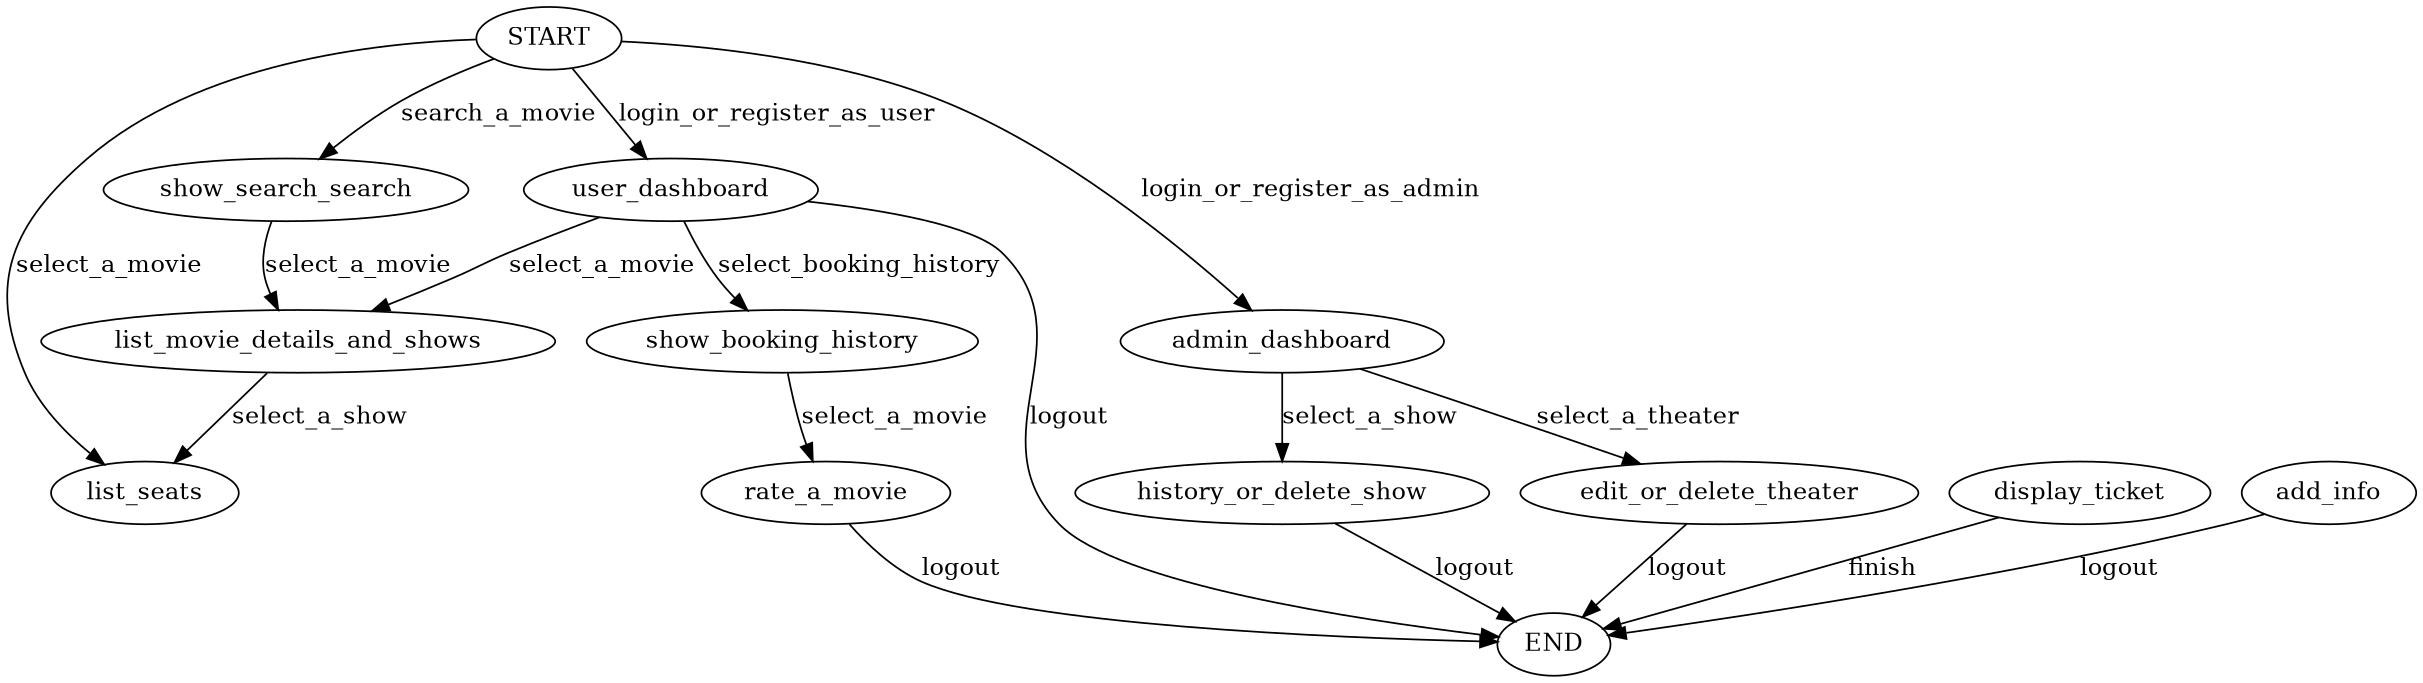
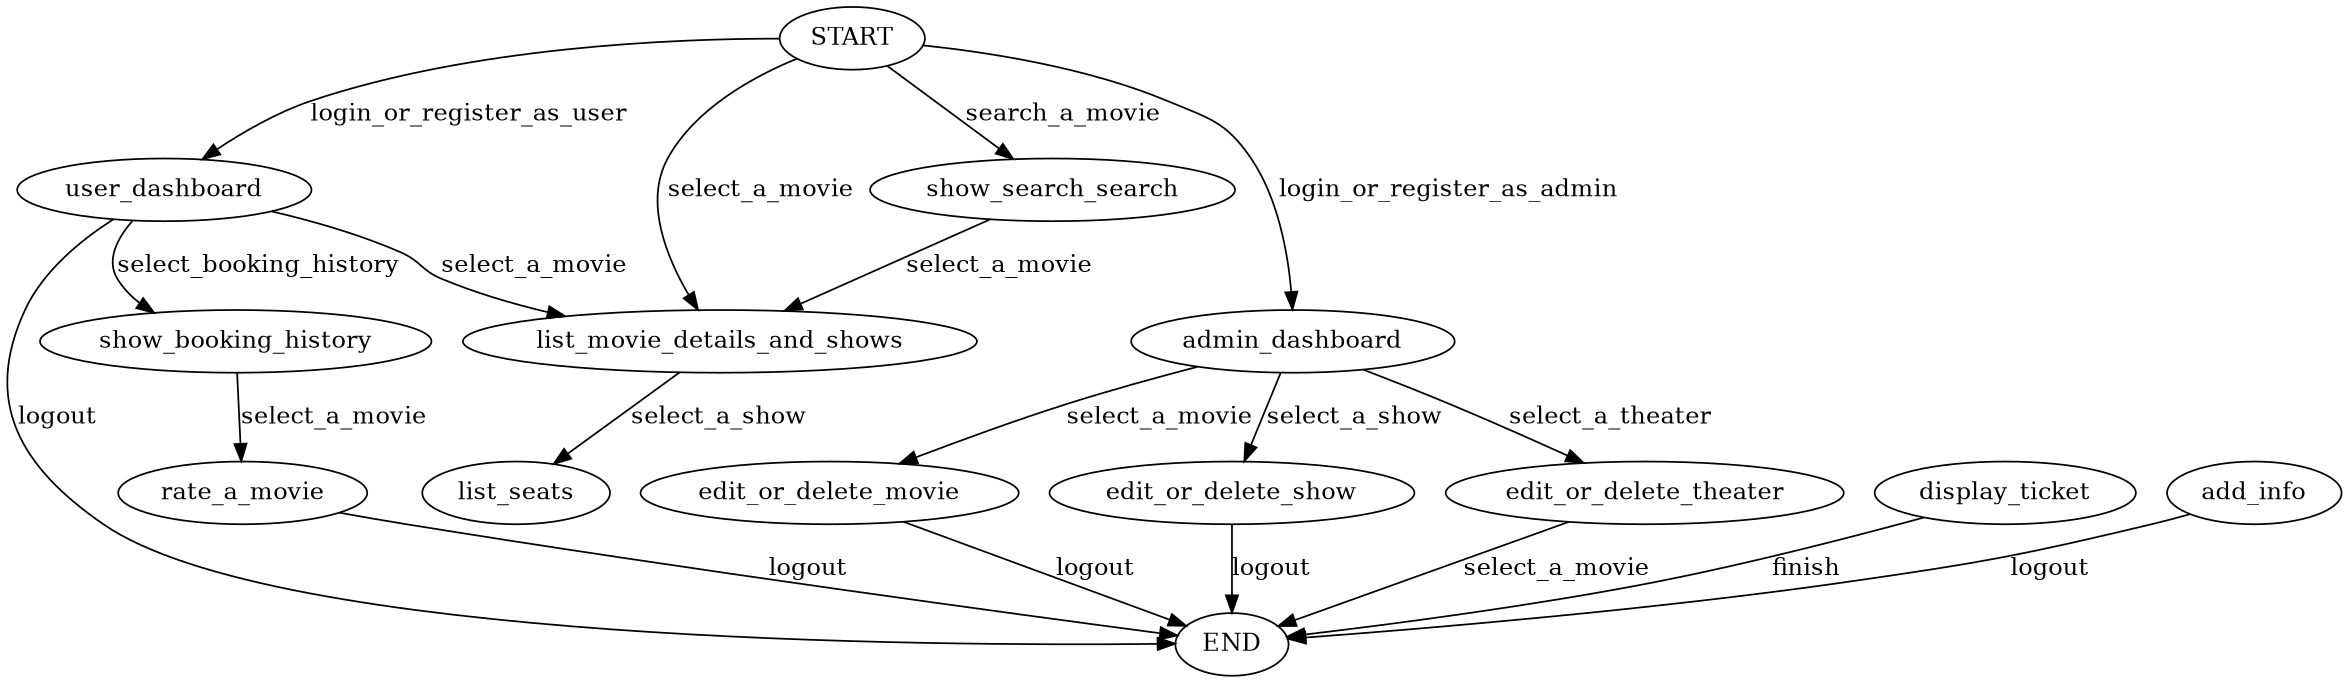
edge "START" -> "list_seats": now "START" -> "list_movie_details_and_shows"
node "edit_or_delete_movie": added
node "history_or_delete_show": label "history_or_delete_show" -> "edit_or_delete_show"
edge "edit_or_delete_theater" -> "END": label "logout" -> "select_a_movie"
